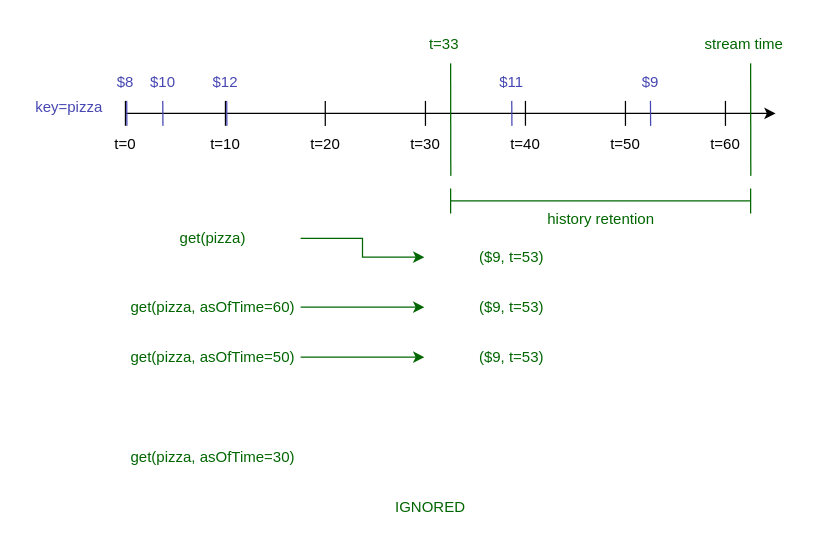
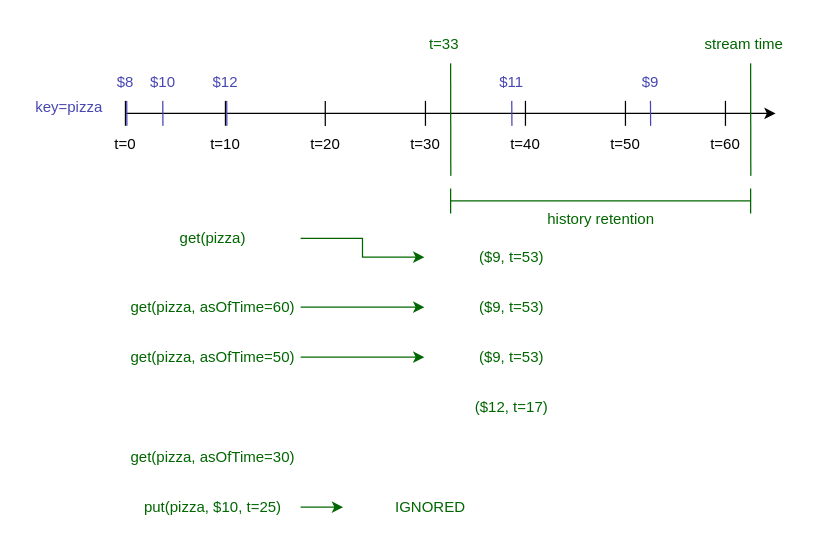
node "($12, t=17)": added
node "put(pizza, $10, t=25)": added
edge "put(pizza, $10, t=25)" -> "IGNORED": added
